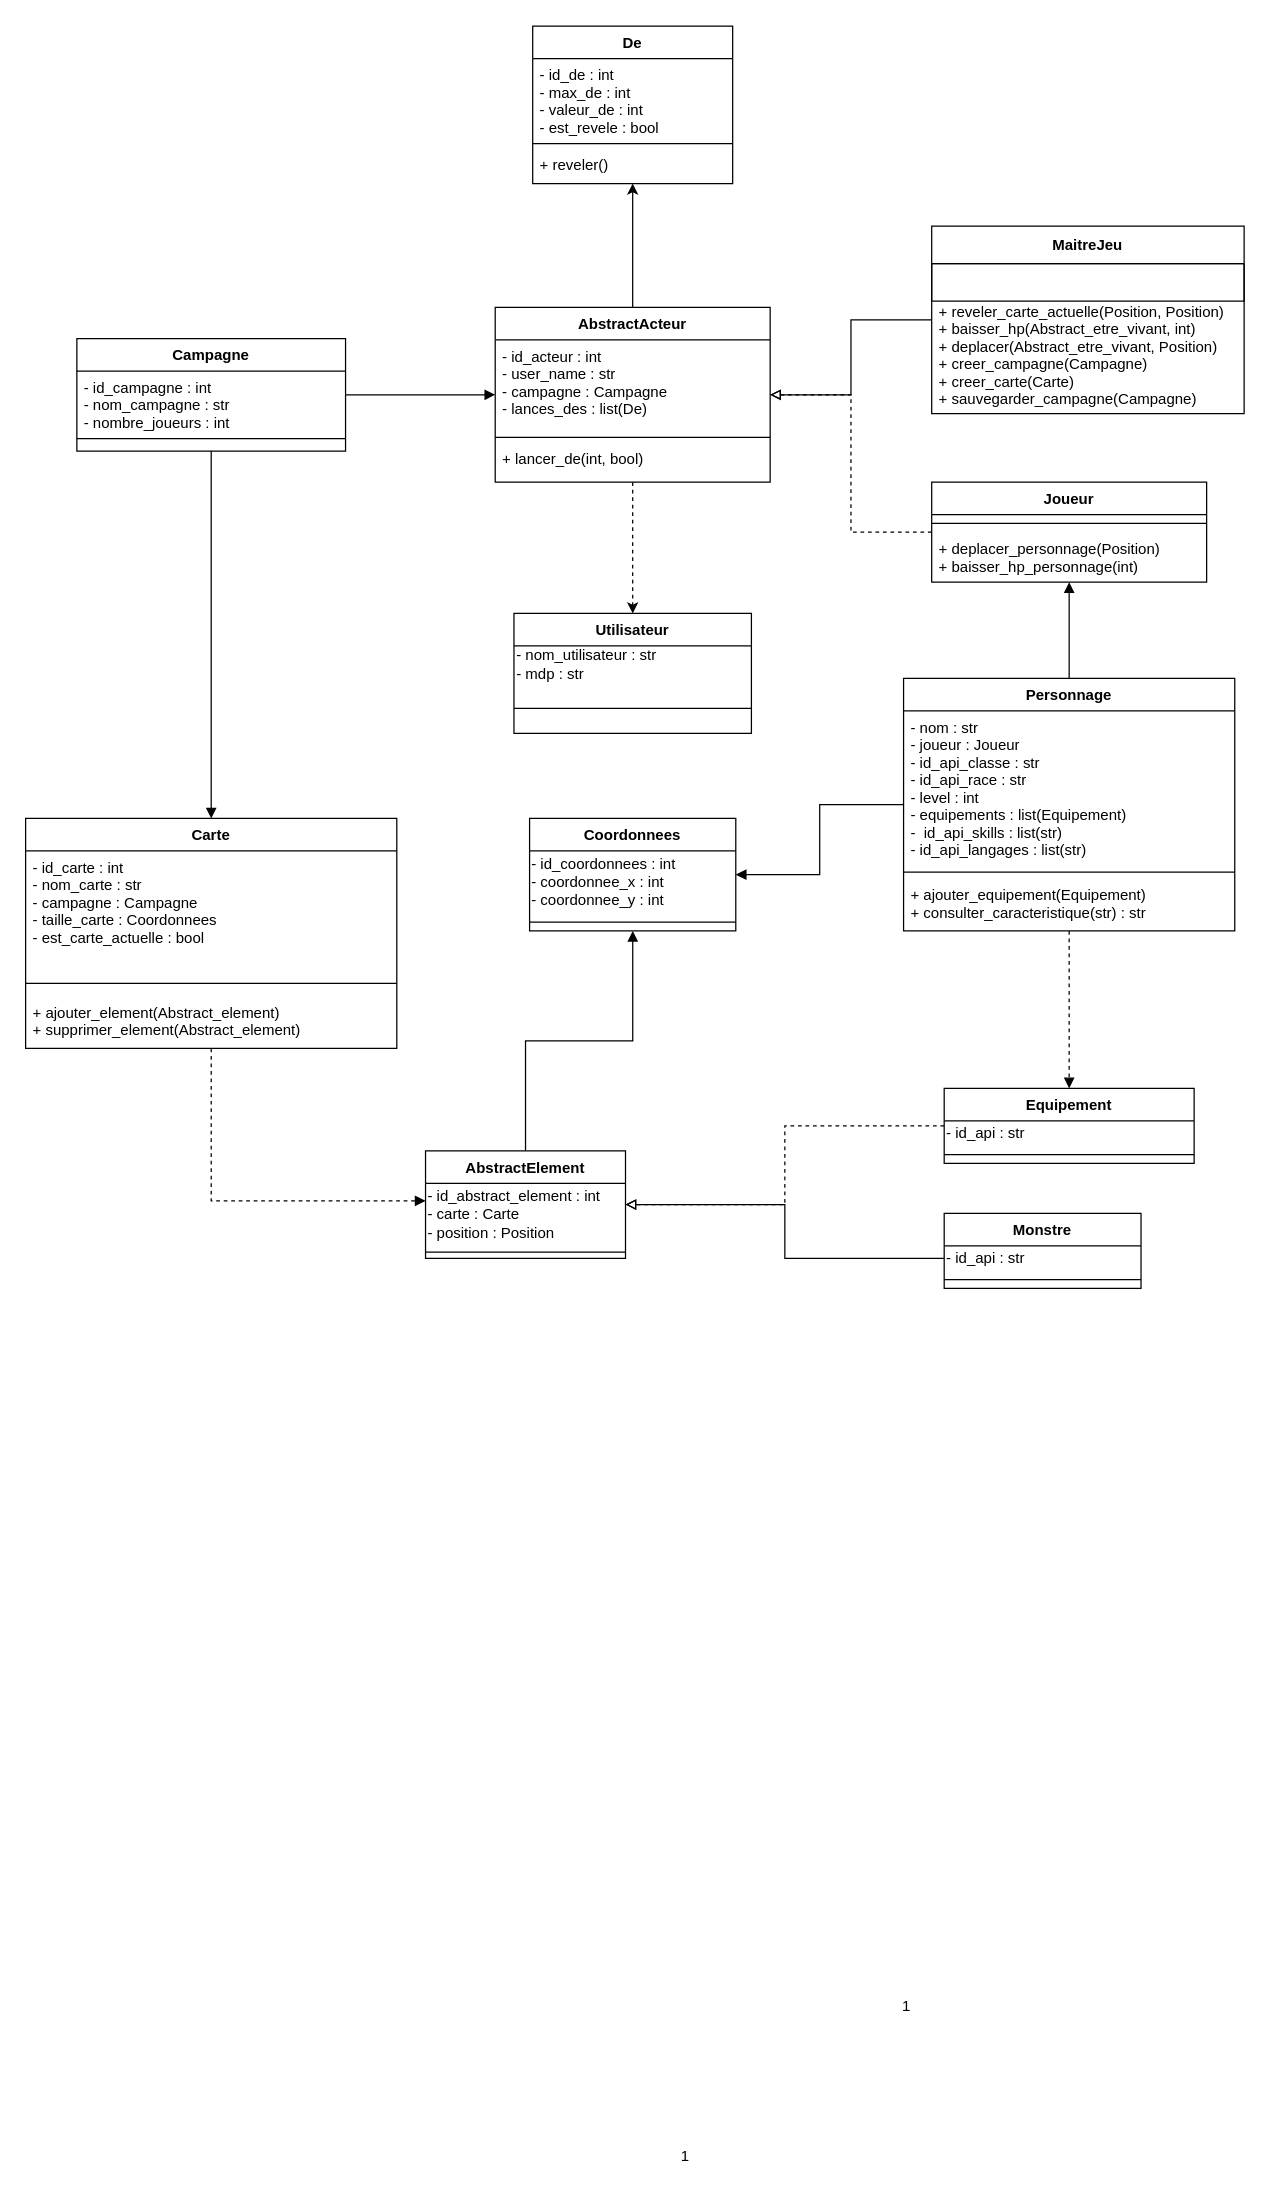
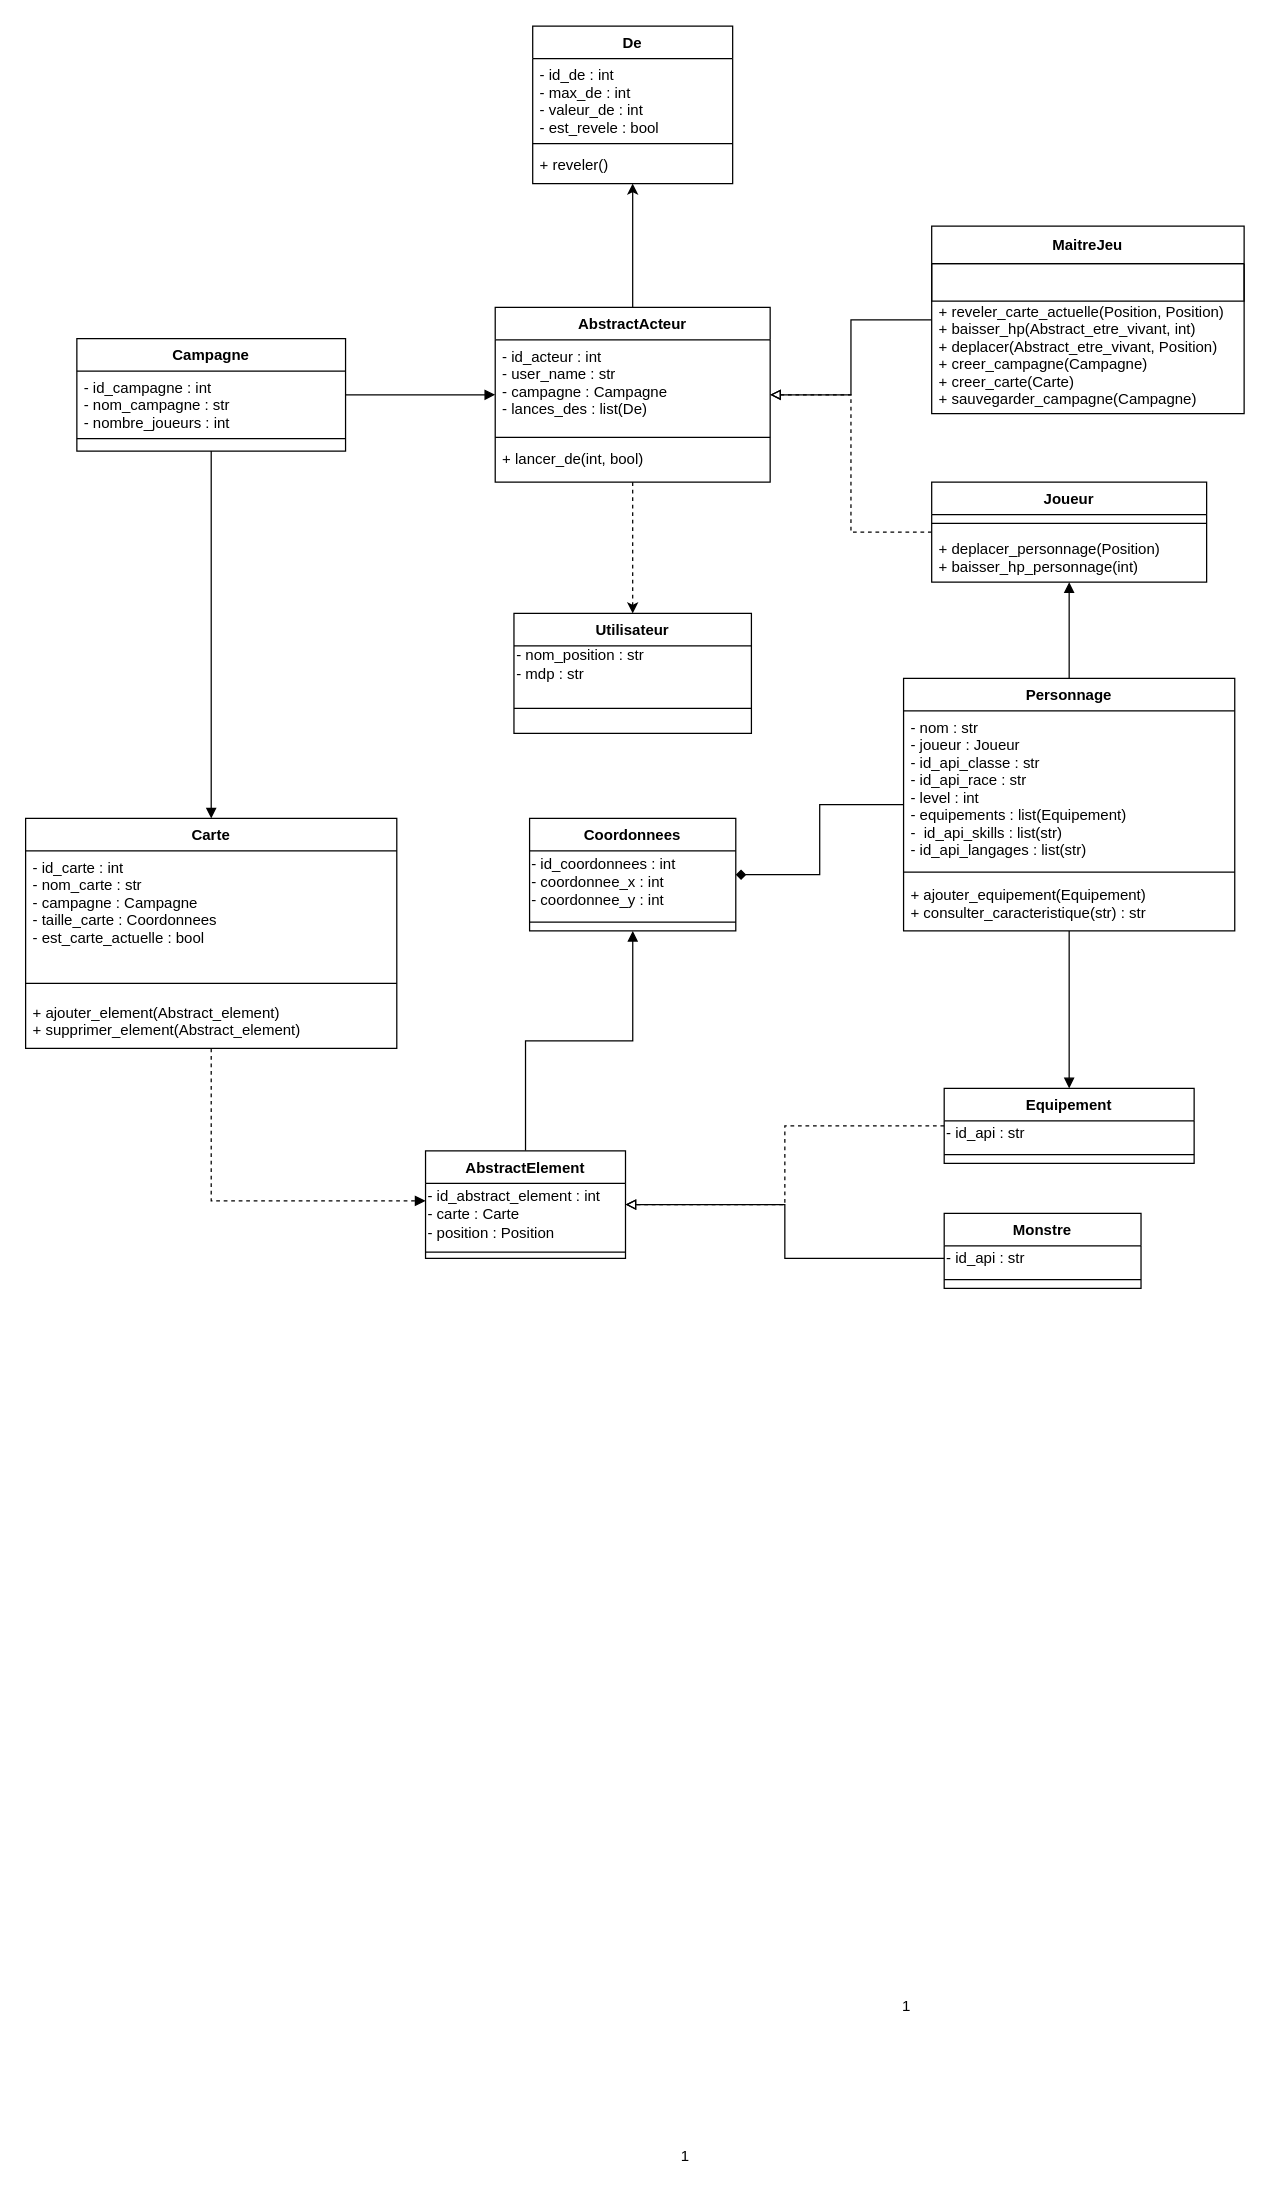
node "- nom_utilisateur : str - mdp : str": label "- nom_utilisateur : str - mdp : str" -> "- nom_position : str - mdp : str"
edge "Personnage" -> "Coordonnees": arrowhead block -> diamond
edge "Personnage" -> "Equipement": style dashed -> solid
